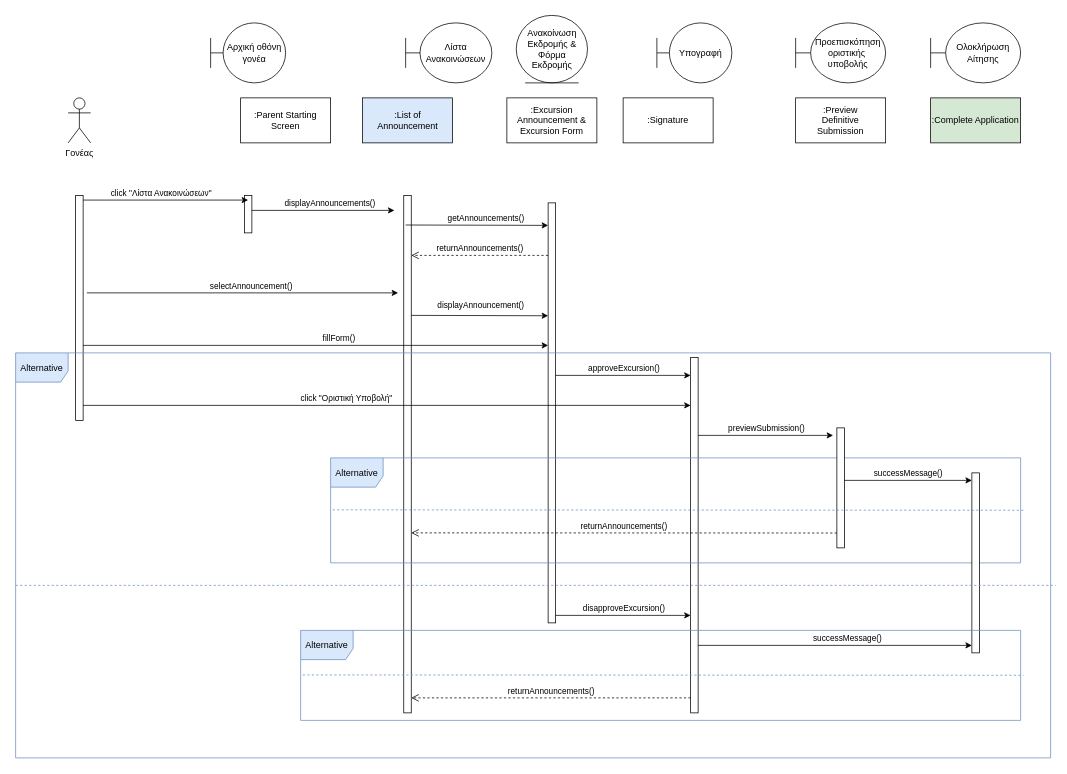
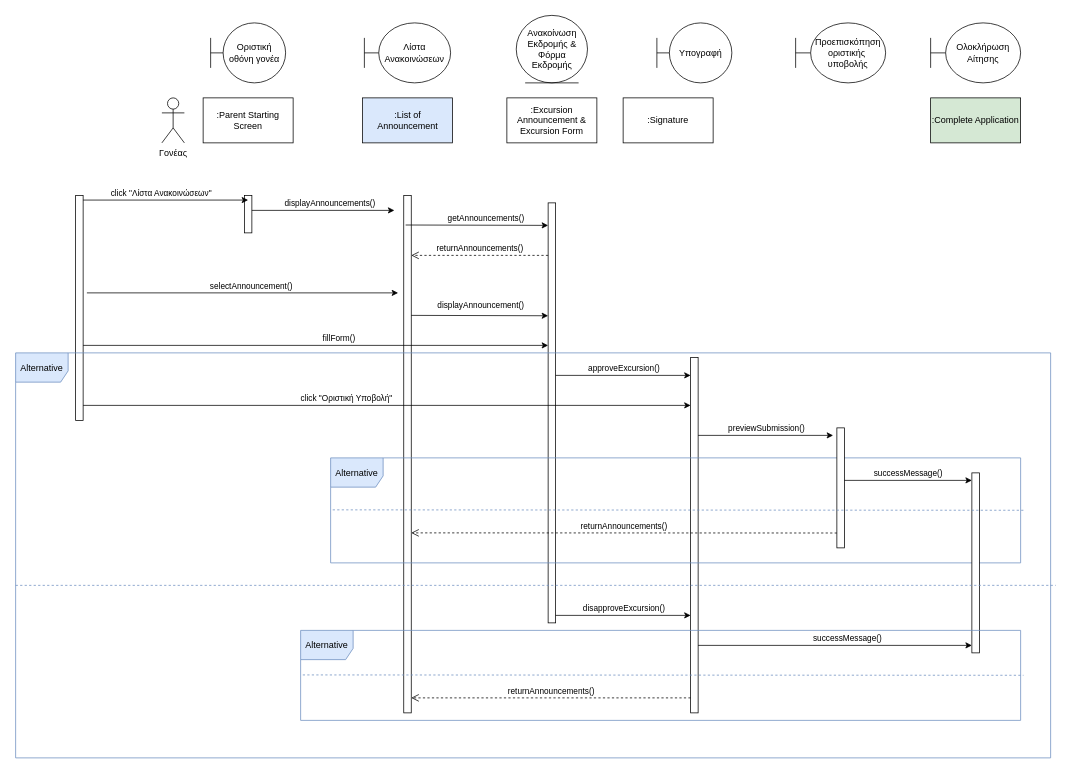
node "Αρχική οθόνη γονέα": label "Αρχική οθόνη γονέα" -> "Οριστική οθόνη γονέα"
node "Λίστα Ανακοινώσεων": moved (449, 53) -> (407, 53)
node "Γονέας": moved (79, 120) -> (173, 120)
node ":Parent Starting Screen": moved (285, 120) -> (248, 120)
node ":Preview Definitive Submission": removed
